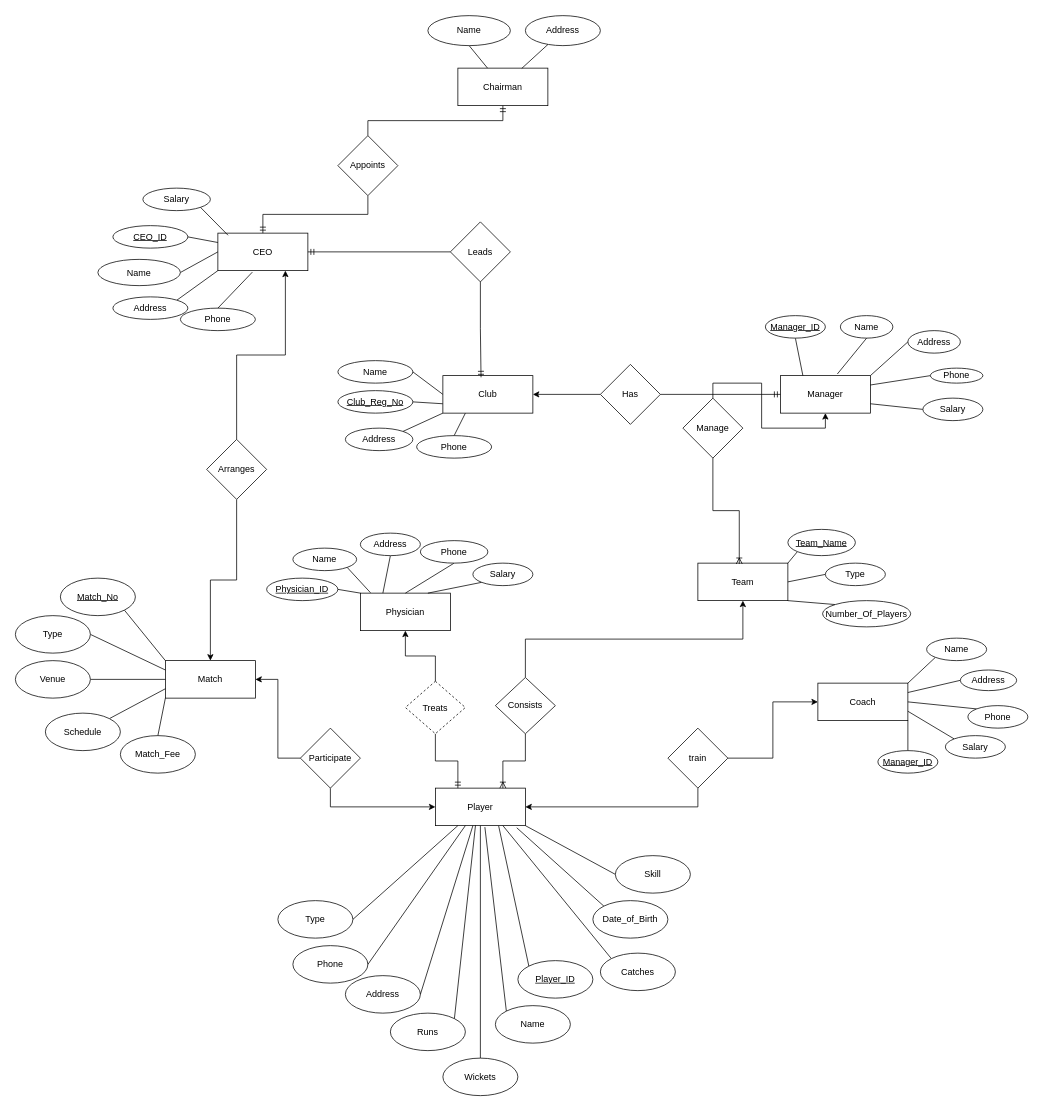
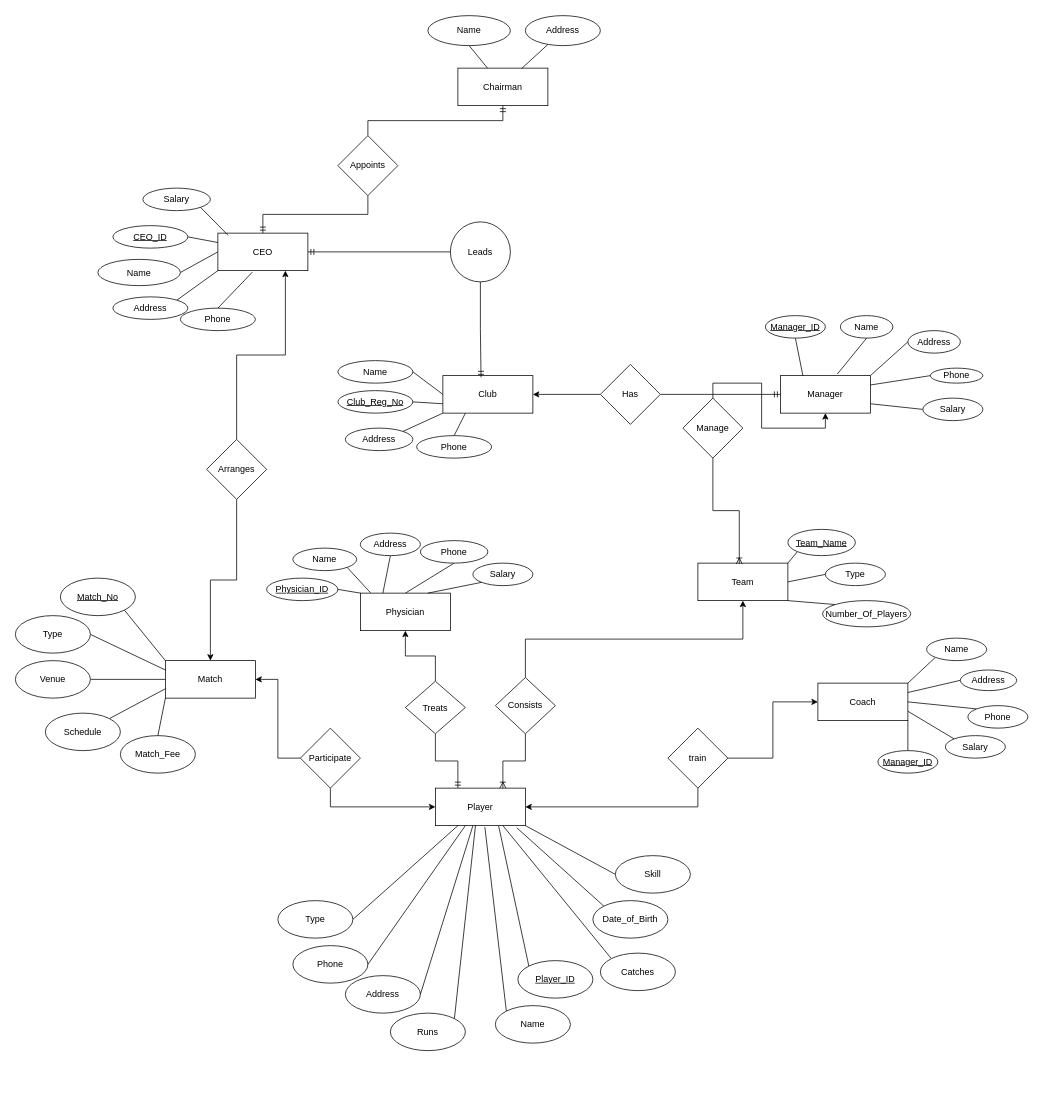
node "Leads": shape diamond -> ellipse
node "Treats": style dashed -> solid
edge "Player" -- "Wickets": removed
node "Wickets": removed
